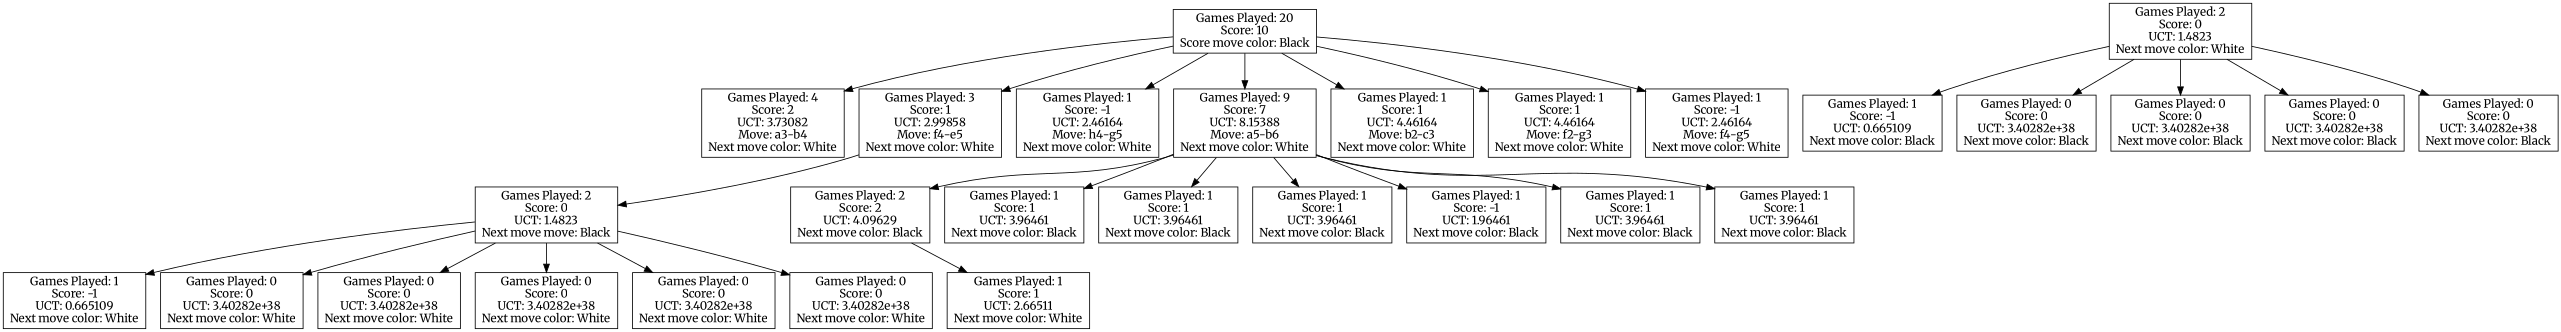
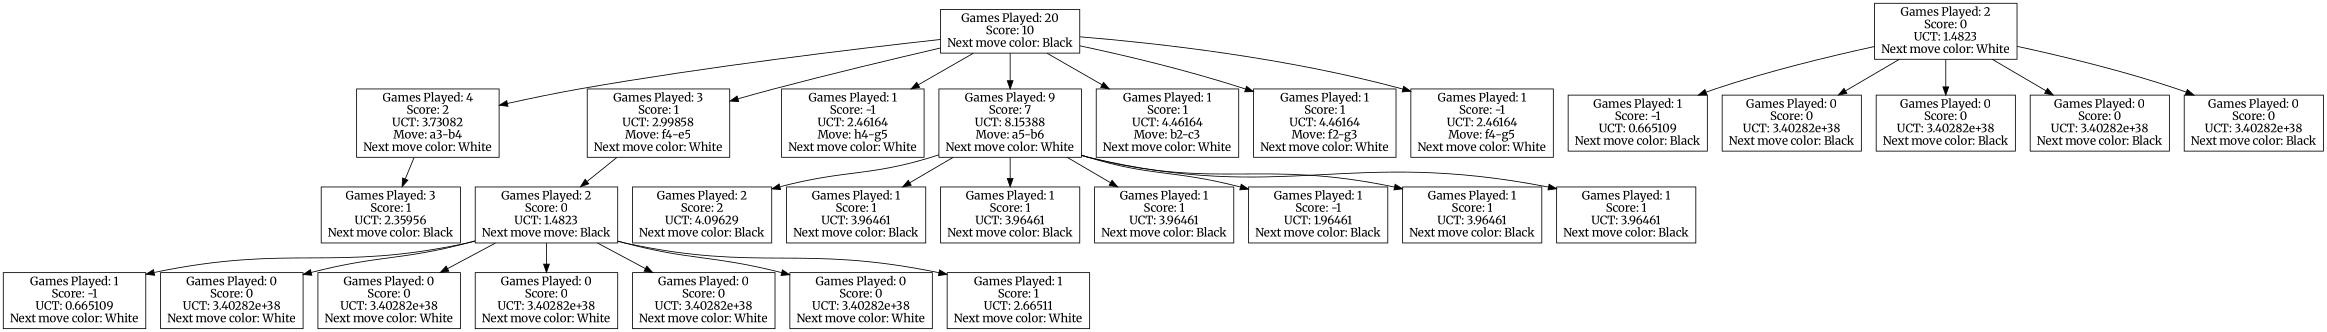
node "Games Played: 20 Score: 10 Score move color: Black": label "Games Played: 20 Score: 10 Score move color: Black" -> "Games Played: 20 Score: 10 Next move color: Black"
node "Games Played: 3 Score: 1 UCT: 2.35956 Next move color: Black": added
edge "Games Played: 2 Score: 2 UCT: 4.09629 Next move color: Black" -> "Games Played: 1 Score: 1 UCT: 2.66511 Next move color: White": now "Games Played: 2 Score: 0 UCT: 1.4823 Next move move: Black" -> "Games Played: 1 Score: 1 UCT: 2.66511 Next move color: White"
